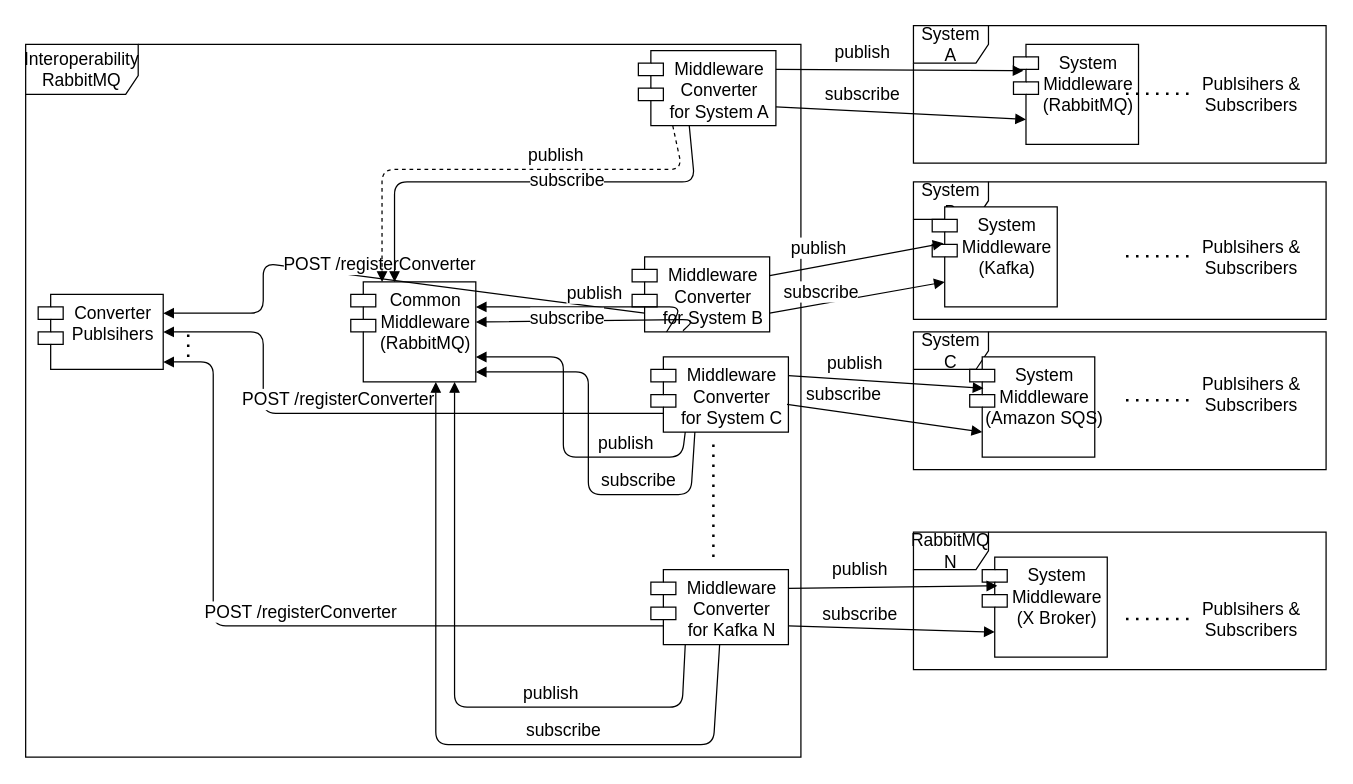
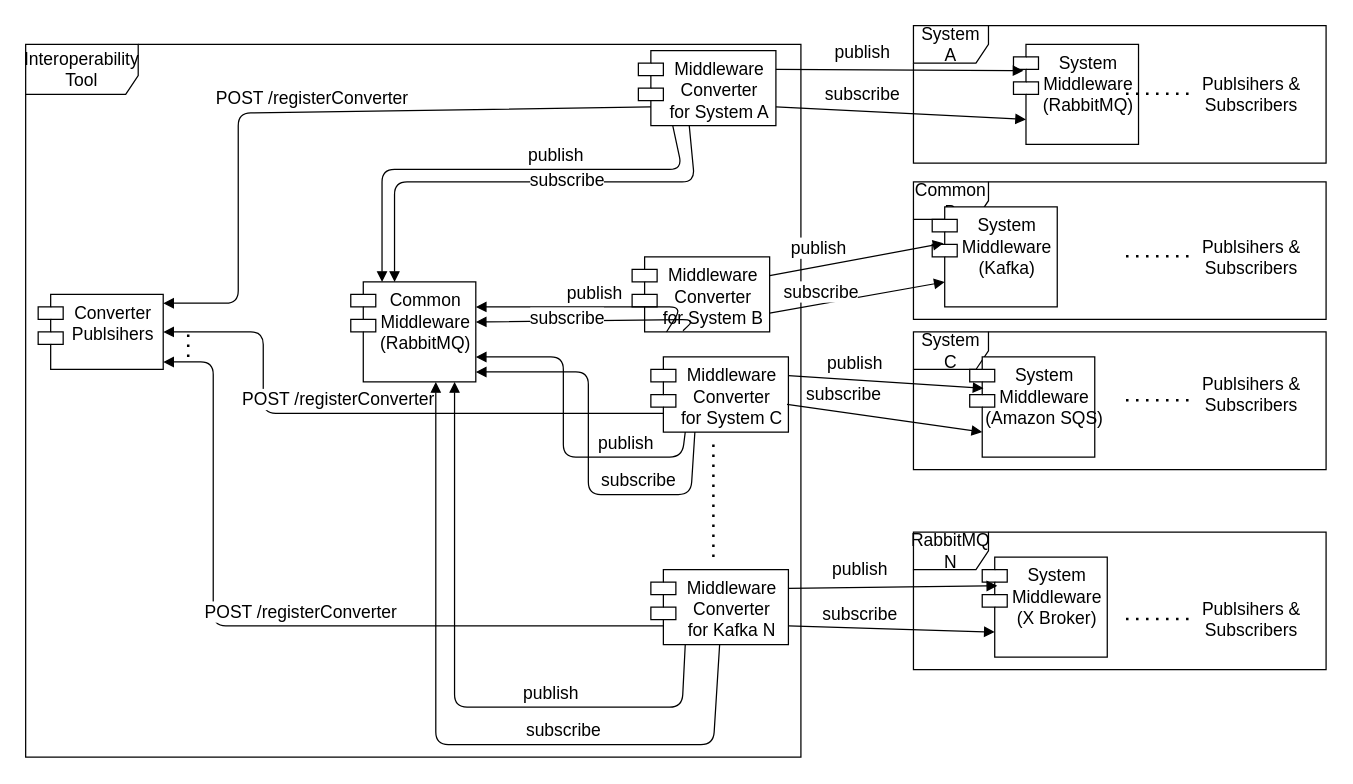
node "InteroperabilityRabbitMQ": label "InteroperabilityRabbitMQ" -> "InteroperabilityTool"
edge "Middleware Converter for System A" -> "Converter Publsihers": added, label "POST /registerConverter"
edge "Middleware Converter for System A" -> "Common Middleware (RabbitMQ)": style dashed -> solid
node "System B": label "System B" -> "Common B"
edge "Middleware Converter for System B" -> "Converter Publsihers": removed, label "POST /registerConverter"
